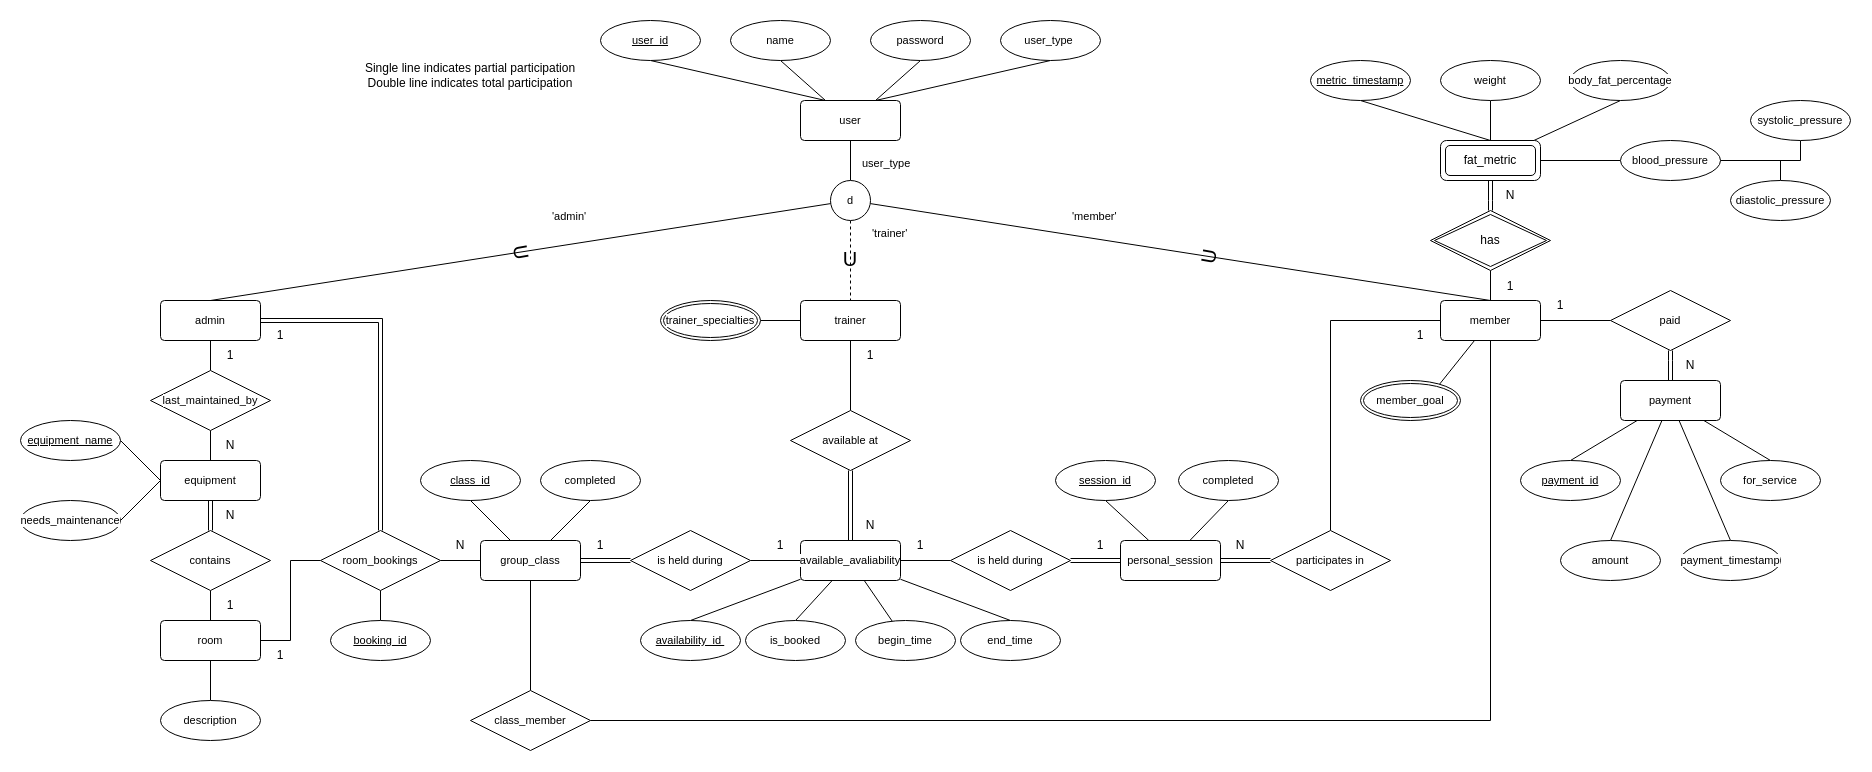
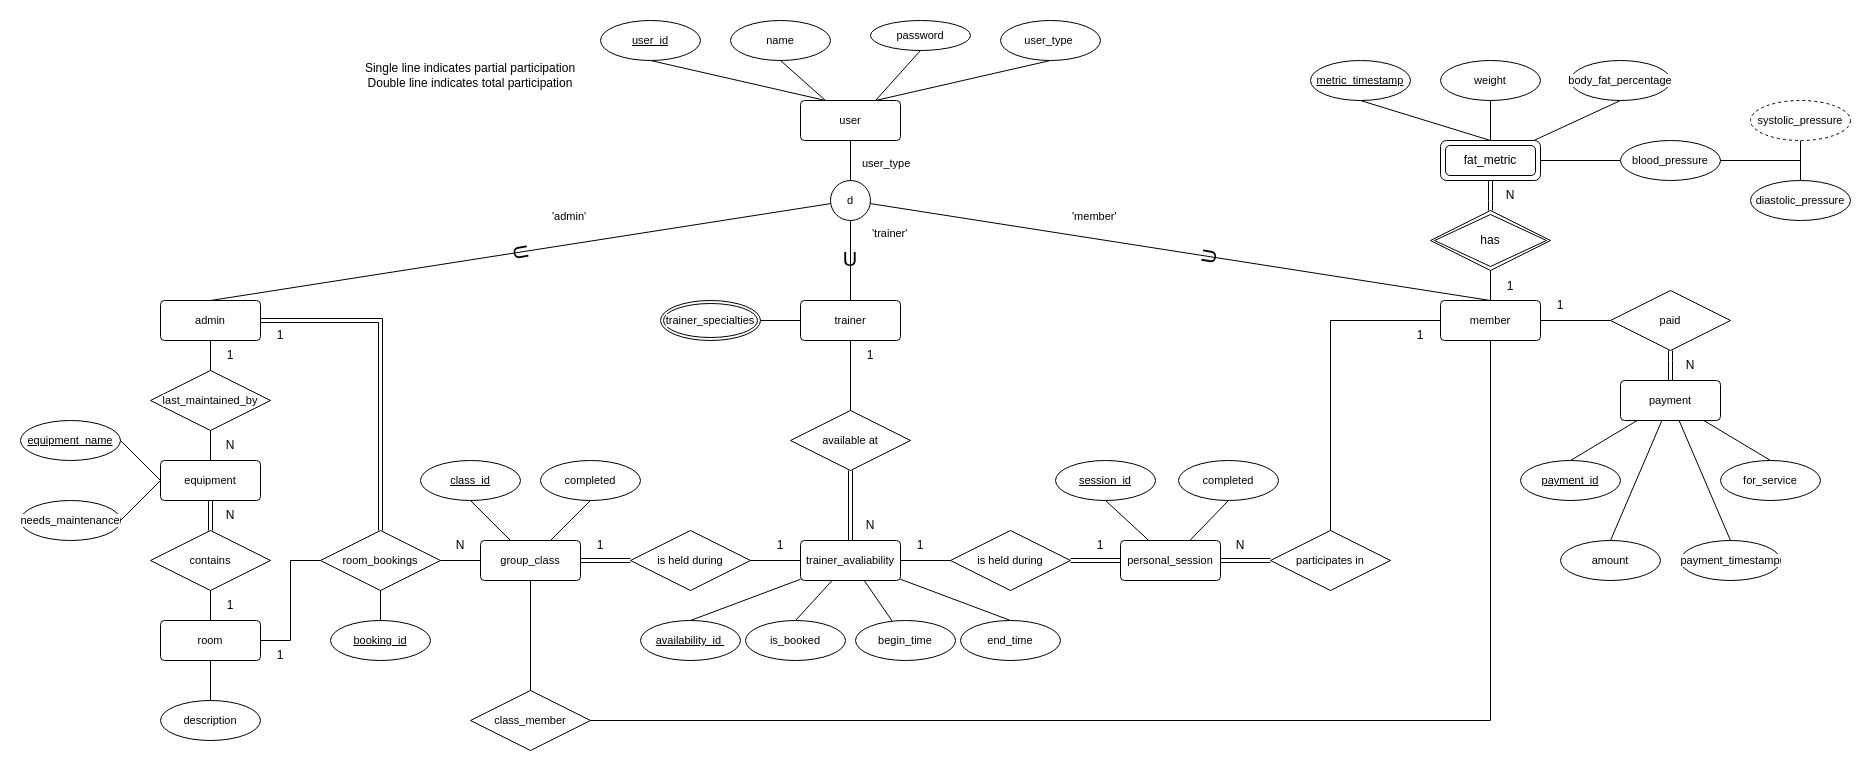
node "password": size 100x40 -> 100x30
node "systolic_pressure": style solid -> dashed
node "diastolic_pressure": moved (1781, 201) -> (1801, 201)
edge "d" -- "trainer": style dashed -> solid
edge "member" -- "member_goal": removed
node "member_goal": removed
node "available_avaliability": label "available_avaliability" -> "trainer_avaliability"
